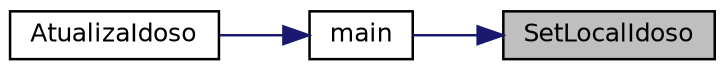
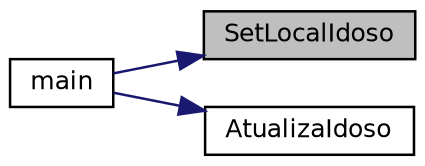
edge "AtualizaIdoso" -> "main": reversed
